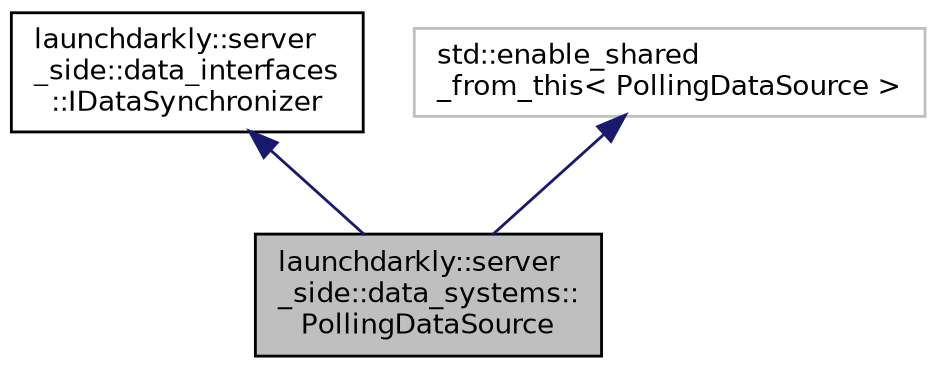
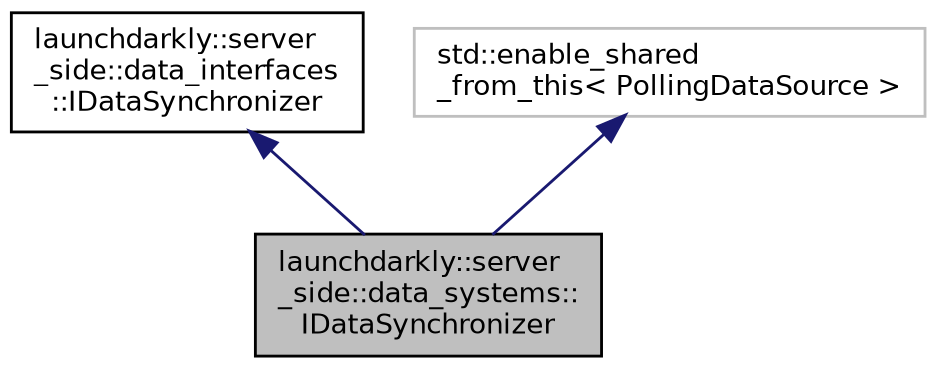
node "launchdarkly::server _side::data_systems:: PollingDataSource": label "launchdarkly::server _side::data_systems:: PollingDataSource" -> "launchdarkly::server _side::data_systems:: IDataSynchronizer"
